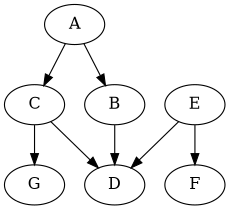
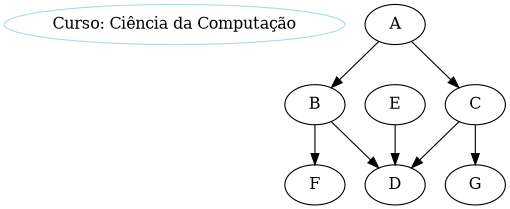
node "Curso: Ciência da Computação": added
edge "E" -> "F": now "B" -> "F"
